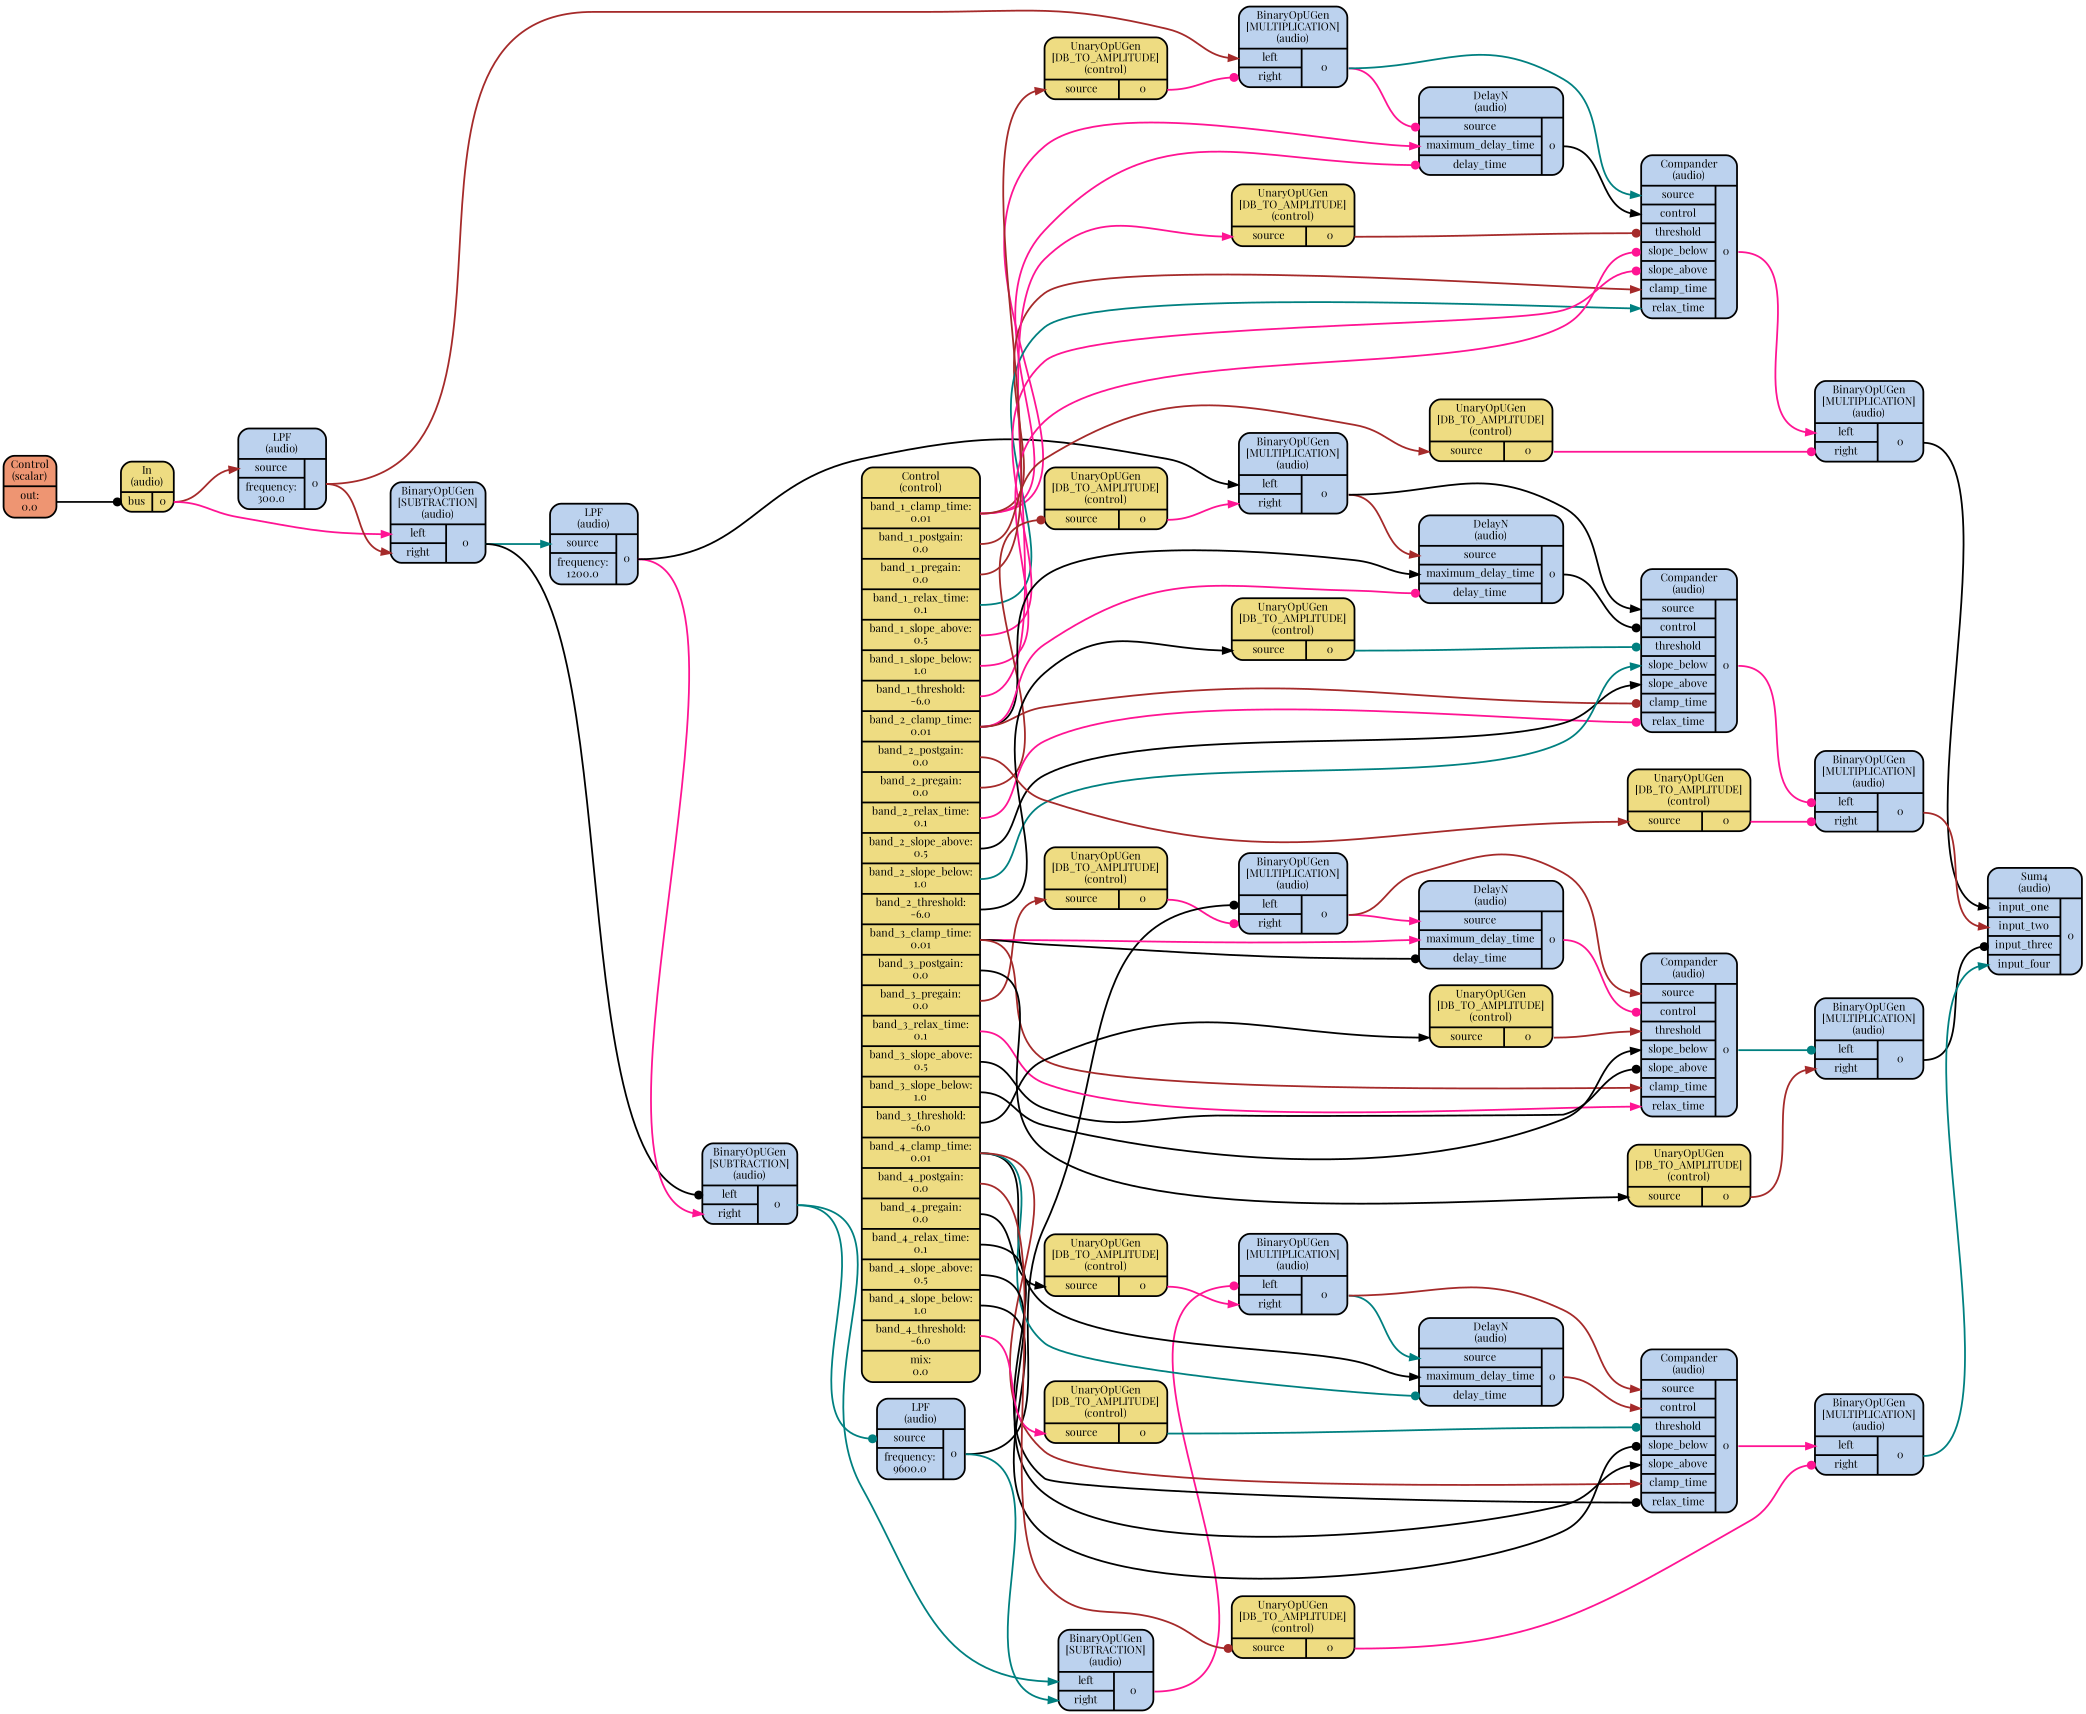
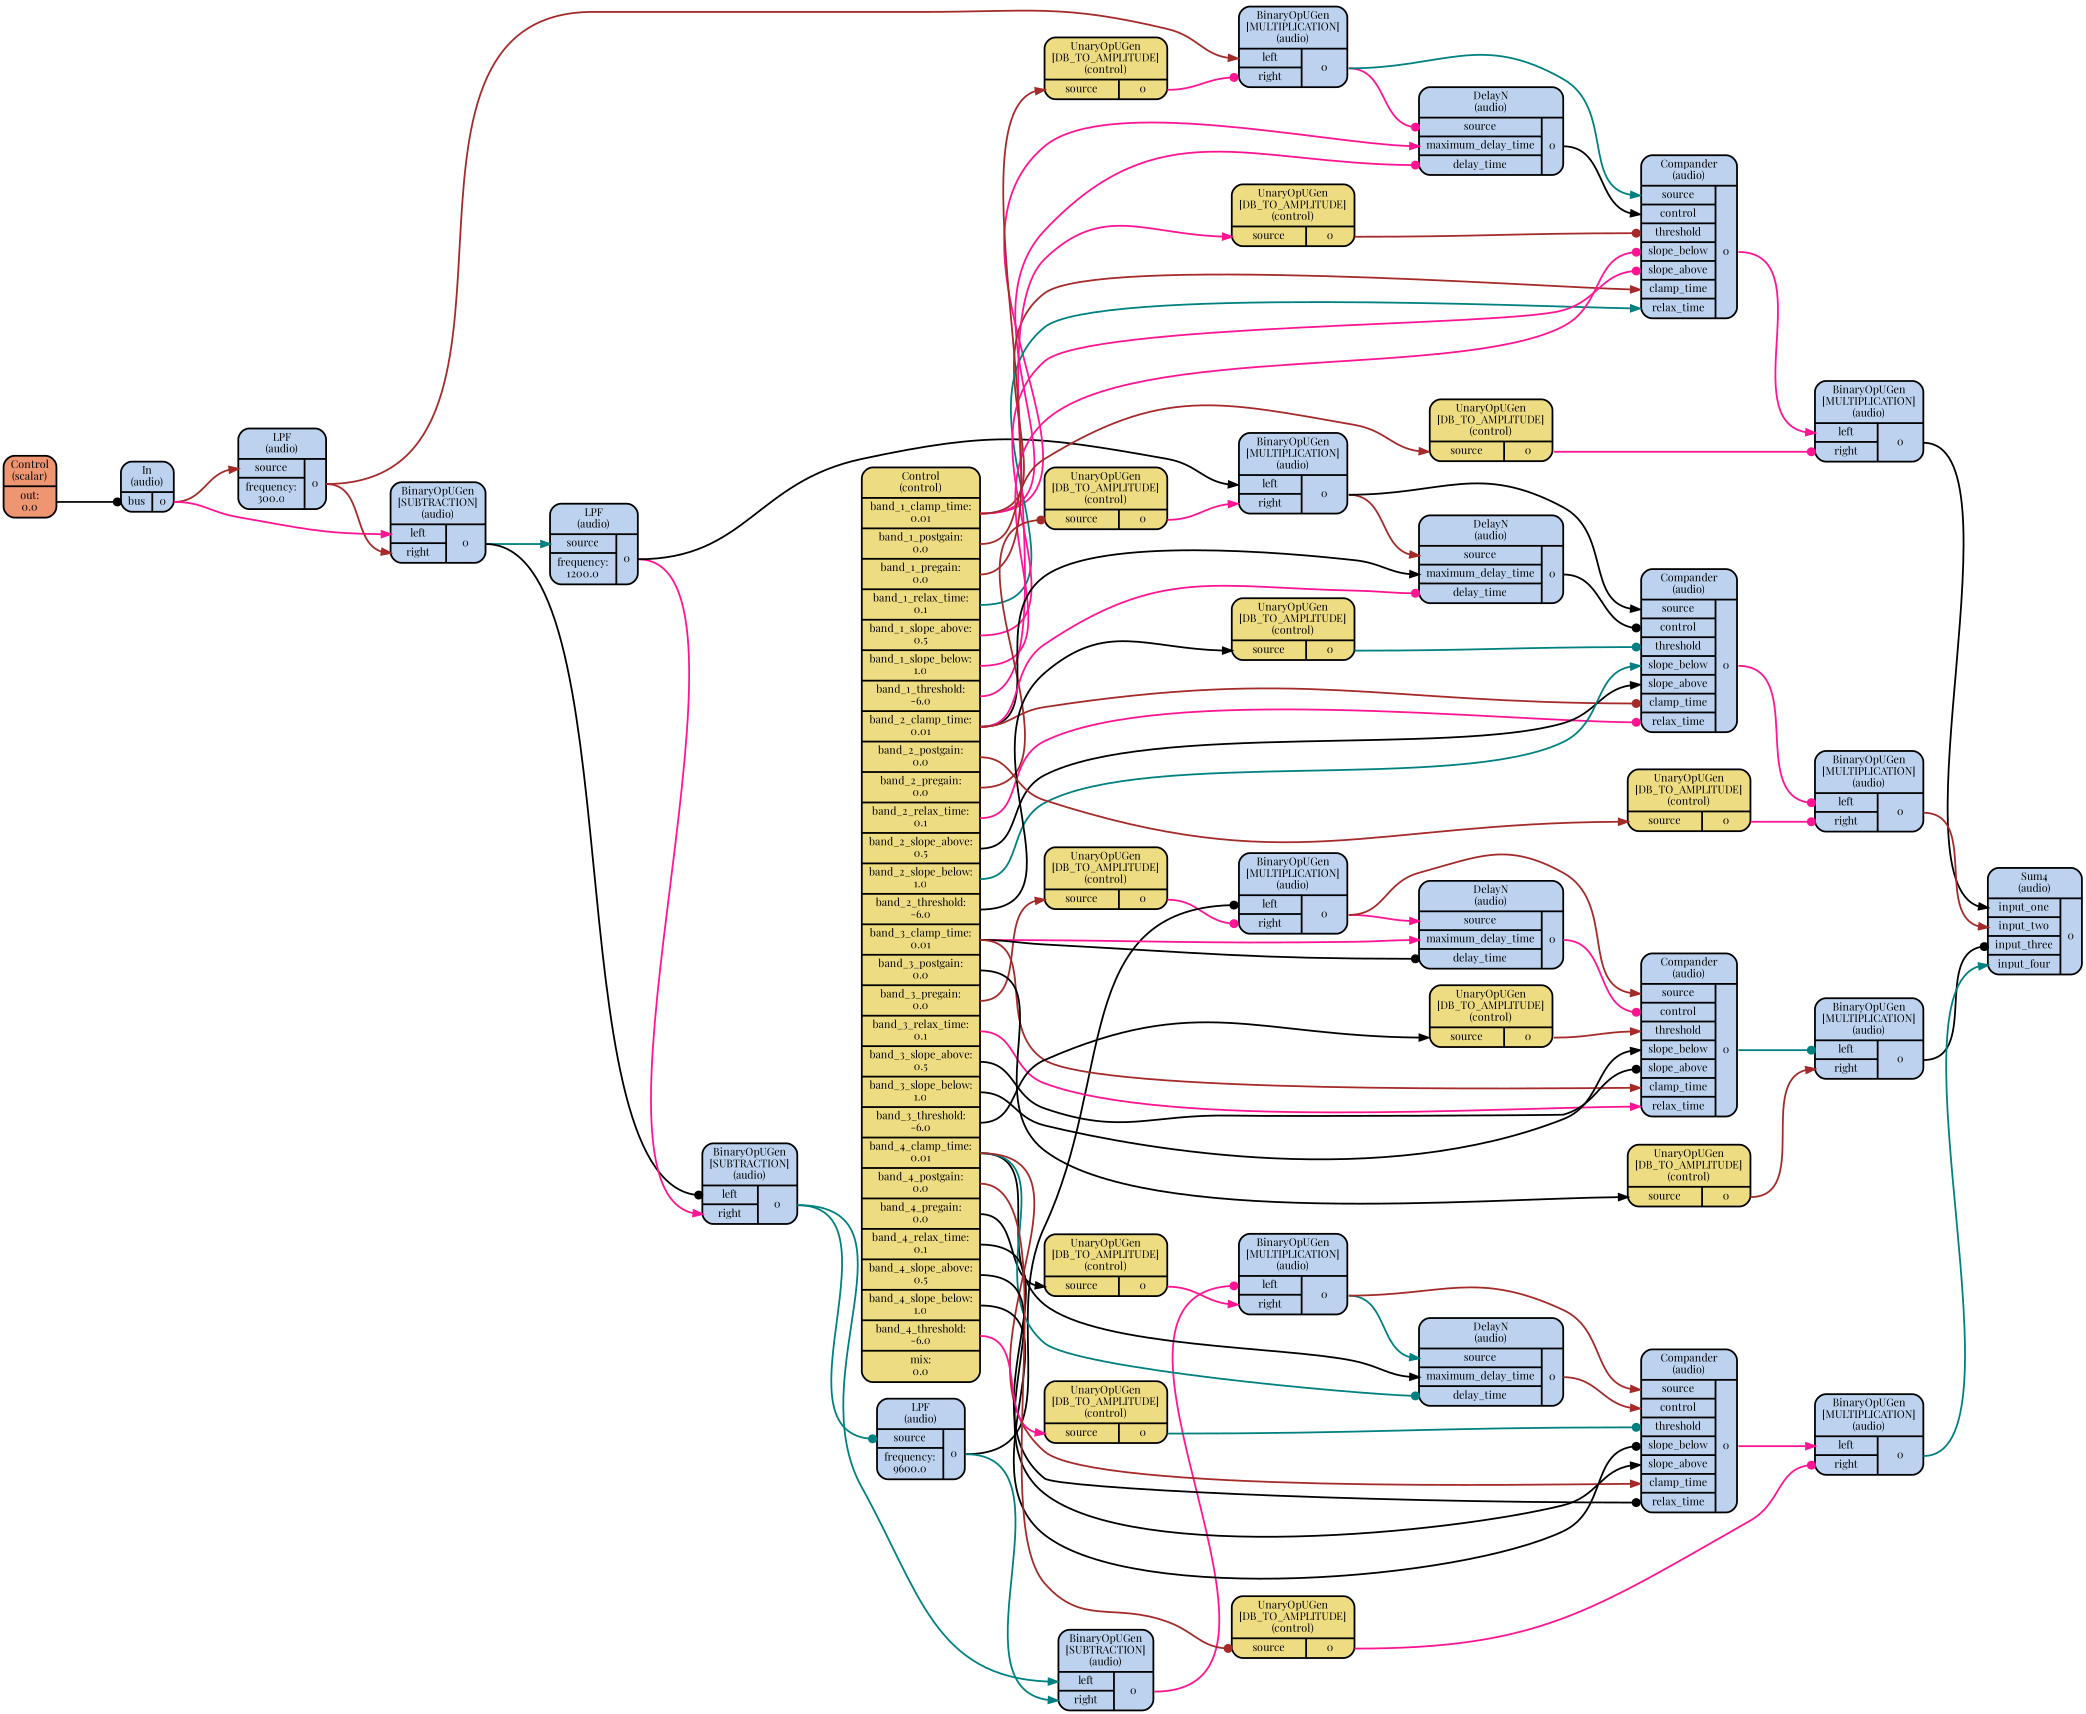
node "In": fillcolor lightgoldenrod2 -> lightsteelblue2
